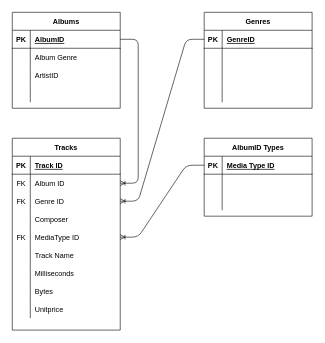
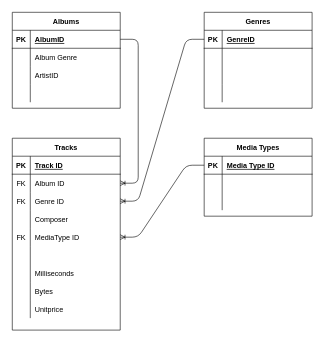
node "AlbumID Types": label "AlbumID Types" -> "Media Types"
node "Track Name": removed
